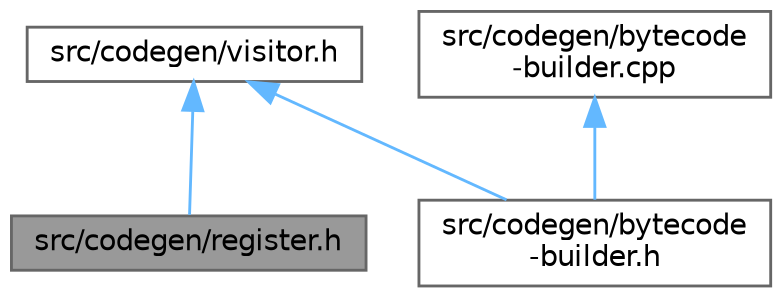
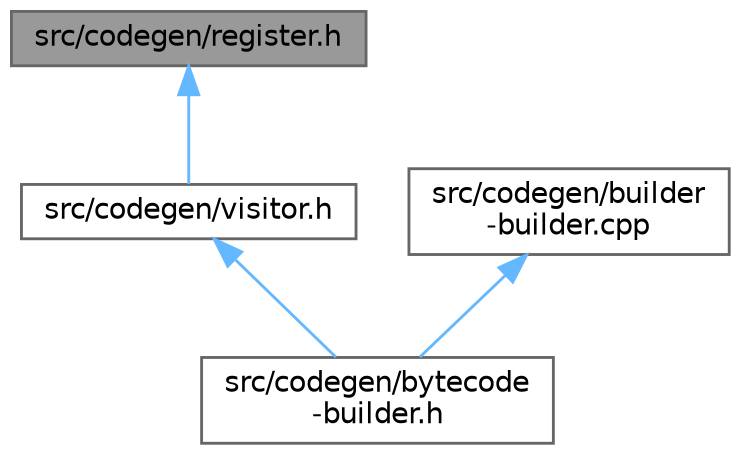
node "src/codegen/bytecode -builder.cpp": label "src/codegen/bytecode -builder.cpp" -> "src/codegen/builder -builder.cpp"
edge "src/codegen/register.h" -> "src/codegen/visitor.h": reversed
